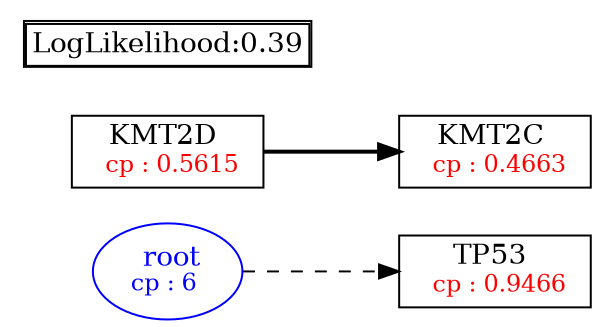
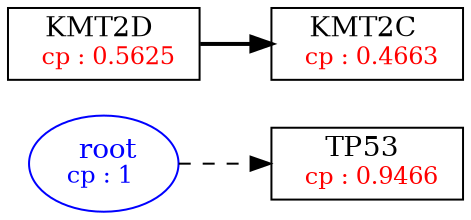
node "LogLikelihood:0.39": removed
node "KMT2D": text "cp : 0.5615" -> "cp : 0.5625"
node "root": text "cp : 6" -> "cp : 1"
